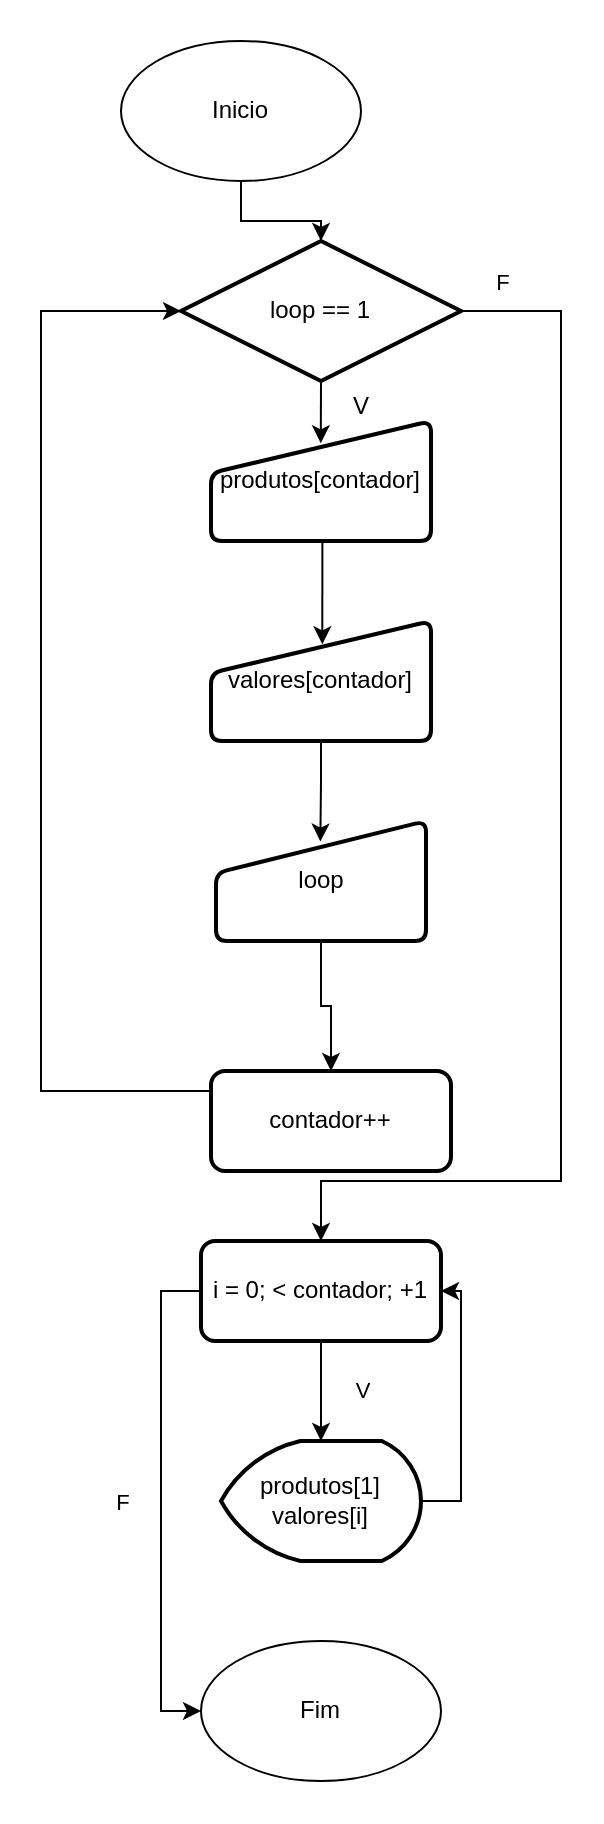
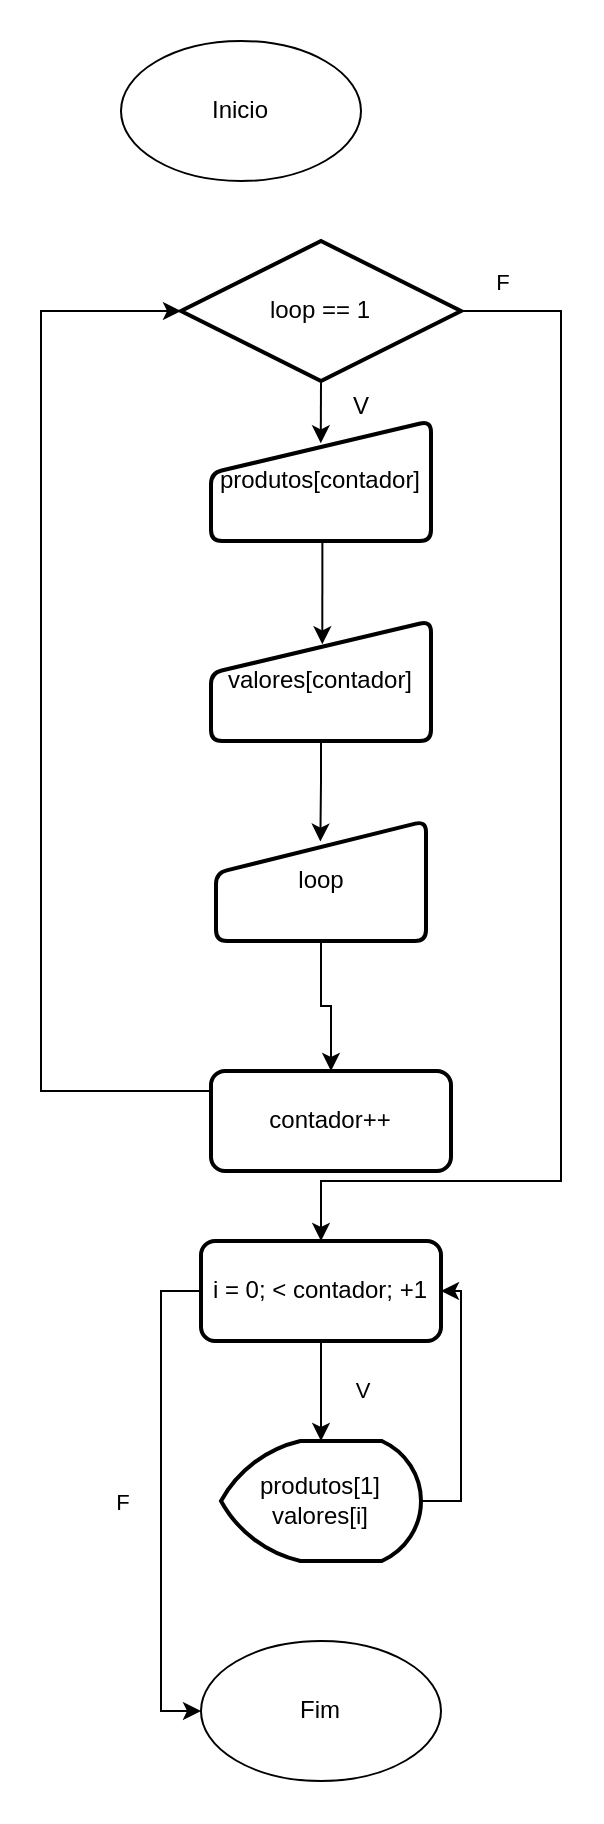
edge "Inicio" -> "loop == 1": removed
